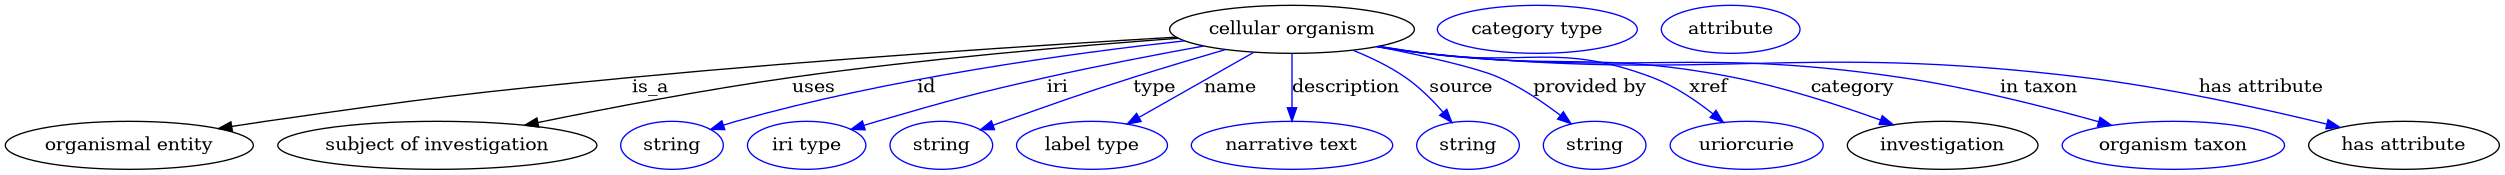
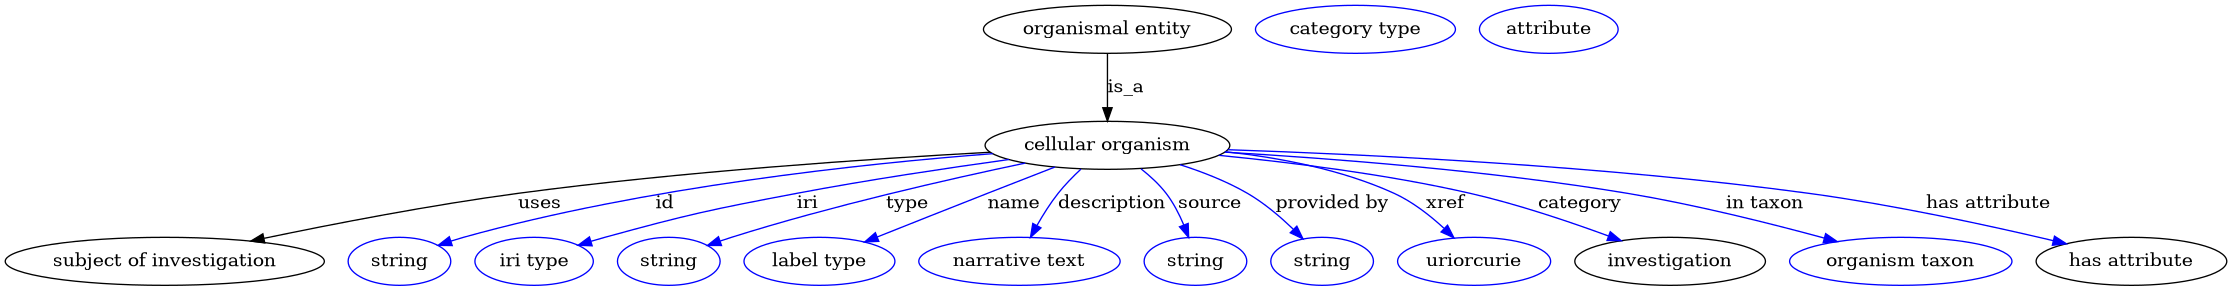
edge "cellular organism" -> "organismal entity": reversed
